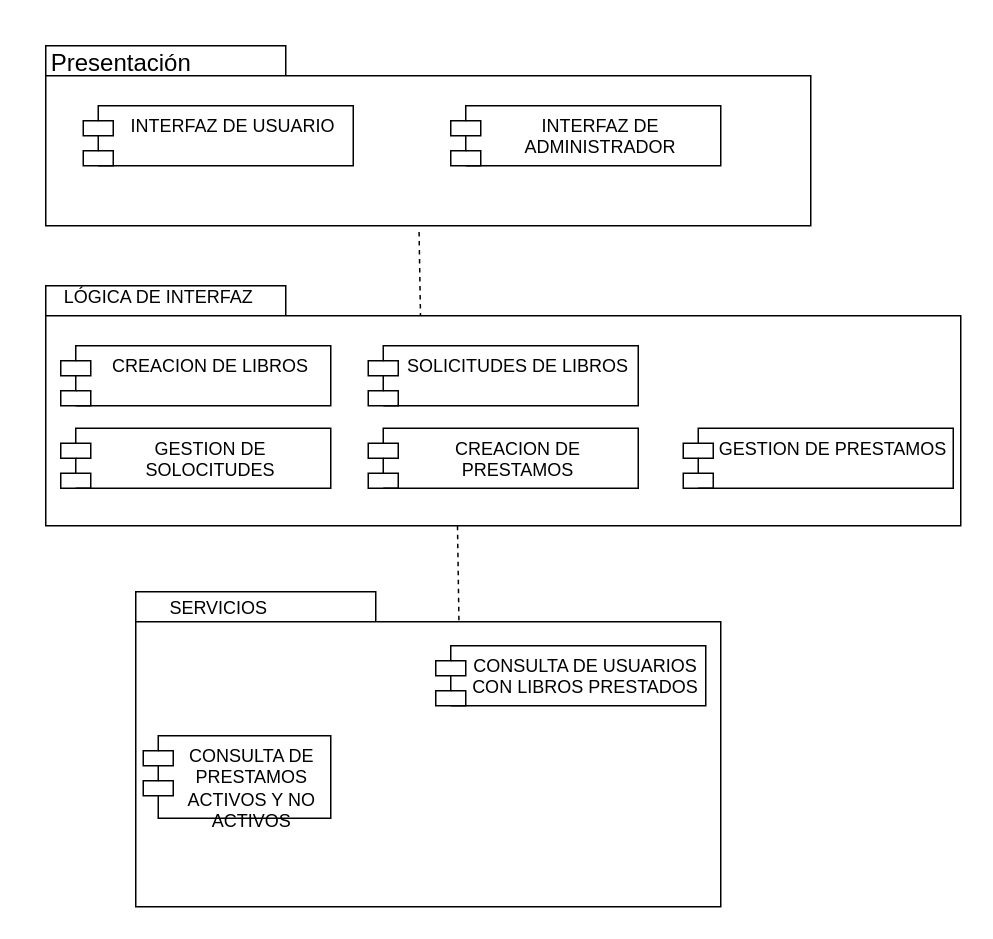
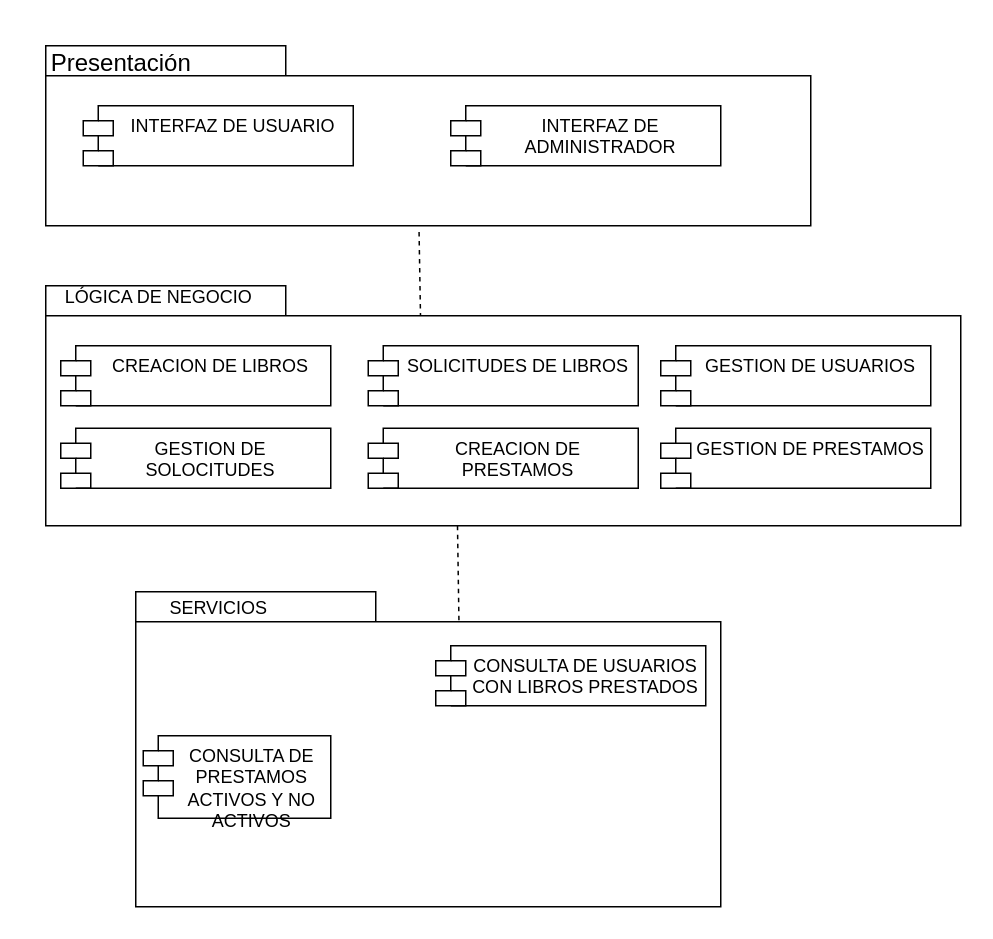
node "LÓGICA DE INTERFAZ": label "LÓGICA DE INTERFAZ" -> "LÓGICA DE NEGOCIO"
node "GESTION DE USUARIOS": added
node "GESTION DE PRESTAMOS": moved (818, 458) -> (796, 458)
